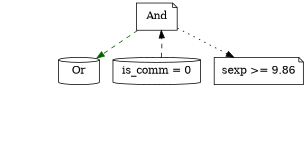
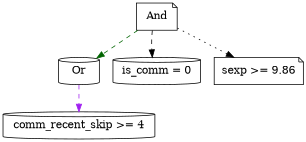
edge "is_comm = 0" -> "And": reversed
node "comm_recent_skip >= 4": added
